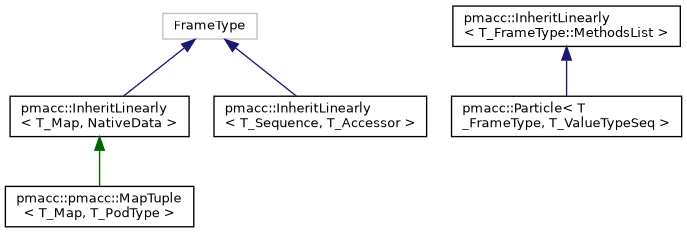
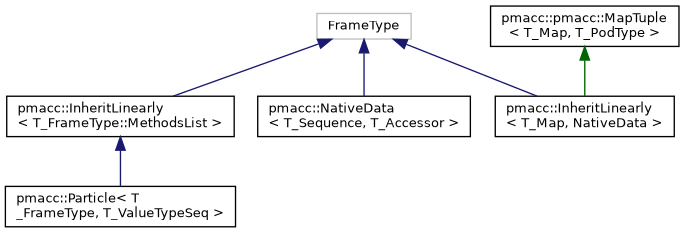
edge "pmacc::InheritLinearly < T_FrameType::MethodsList >" -> "FrameType": added
node "pmacc::InheritLinearly < T_Sequence, T_Accessor >": label "pmacc::InheritLinearly < T_Sequence, T_Accessor >" -> "pmacc::NativeData < T_Sequence, T_Accessor >"
edge "pmacc::pmacc::MapTuple < T_Map, T_PodType >" -> "pmacc::InheritLinearly < T_Map, NativeData >": reversed
